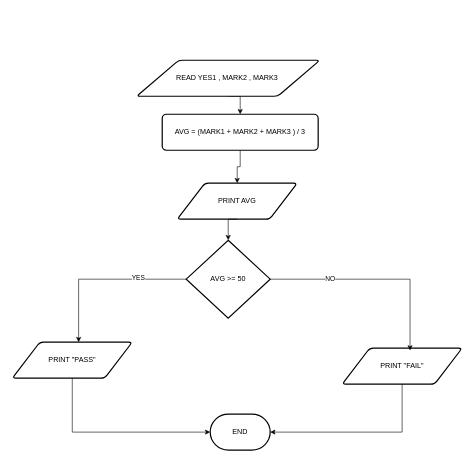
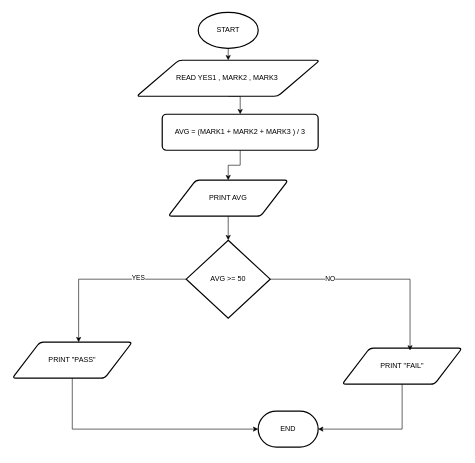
node "START": added
edge "START" -> "READ YES1 , MARK2 , MARK3": added
node "PRINT AVG": moved (237, 201) -> (228, 198)
node "END": moved (240, 432) -> (288, 429)
